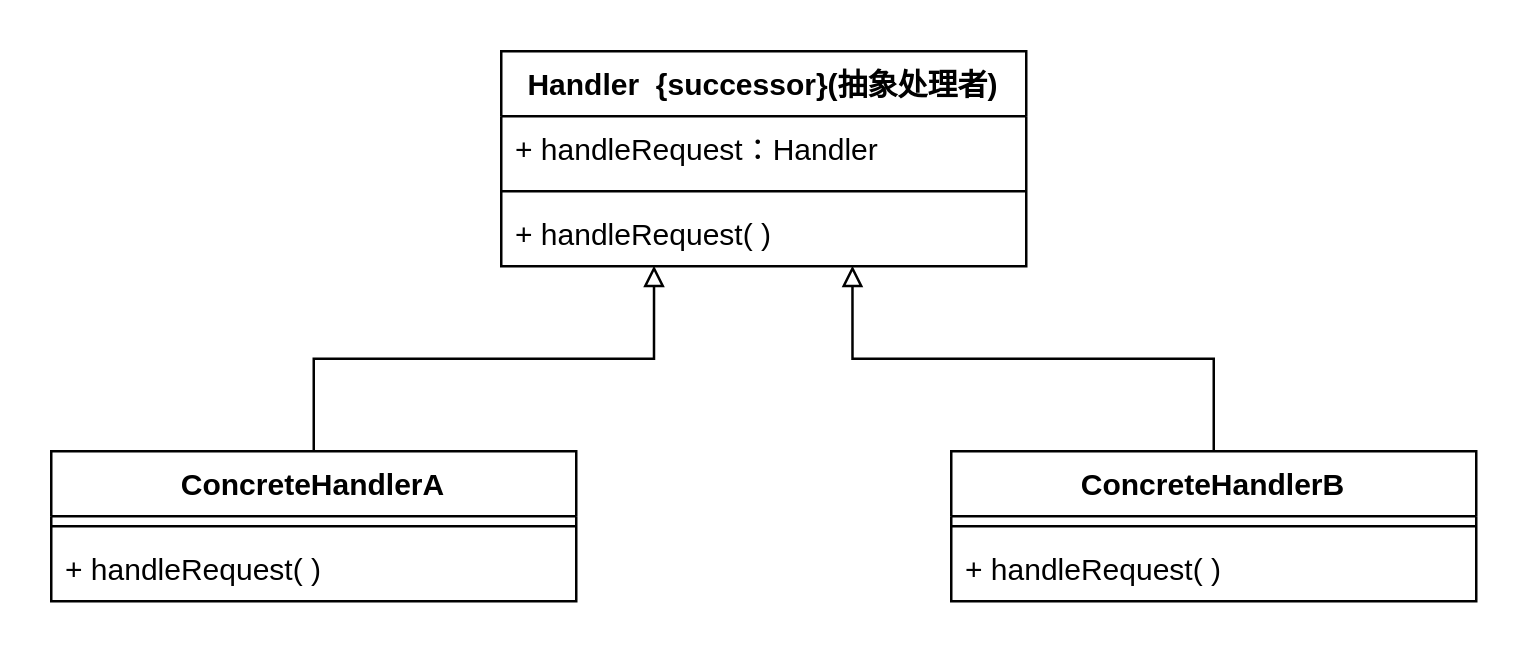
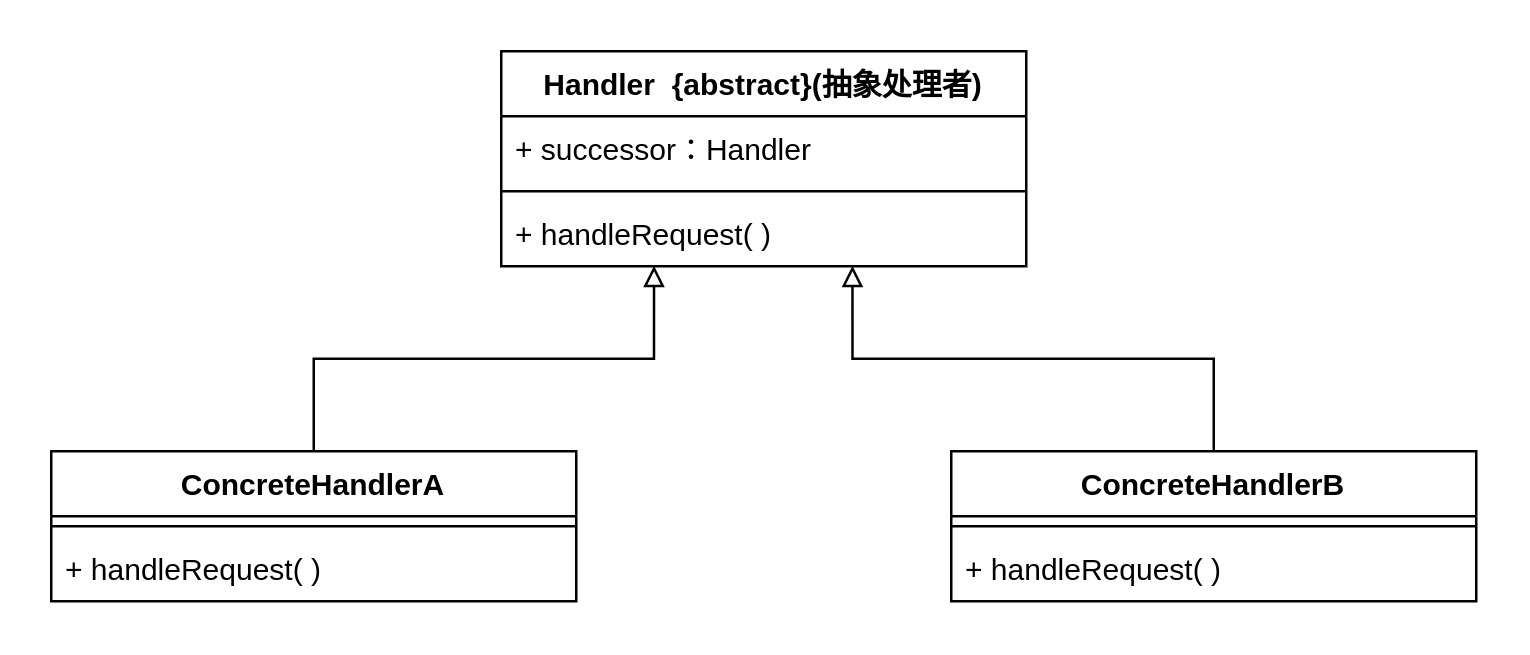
node "Handler {successor}(抽象处理者)": label "Handler {successor}(抽象处理者)" -> "Handler {abstract}(抽象处理者)"
node "+ handleRequest：Handler": label "+ handleRequest：Handler" -> "+ successor：Handler"
